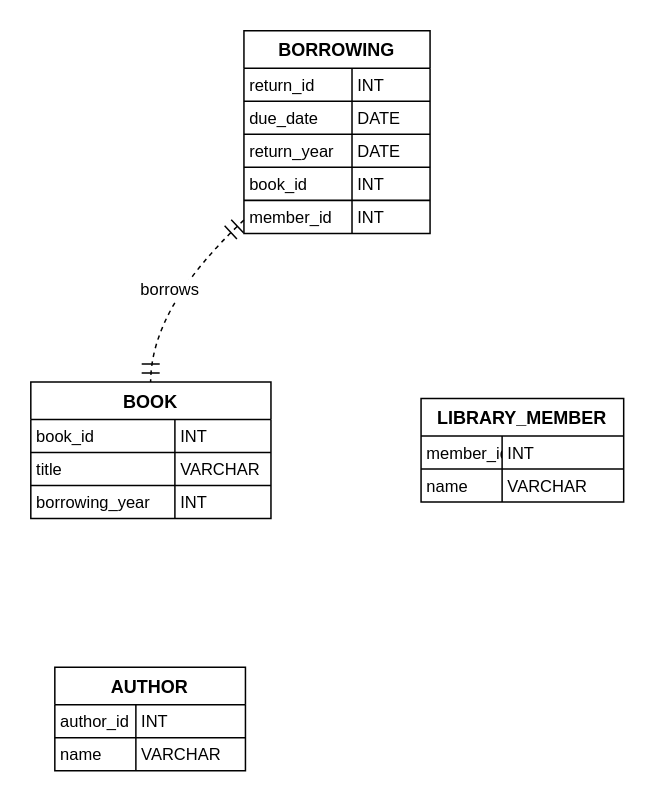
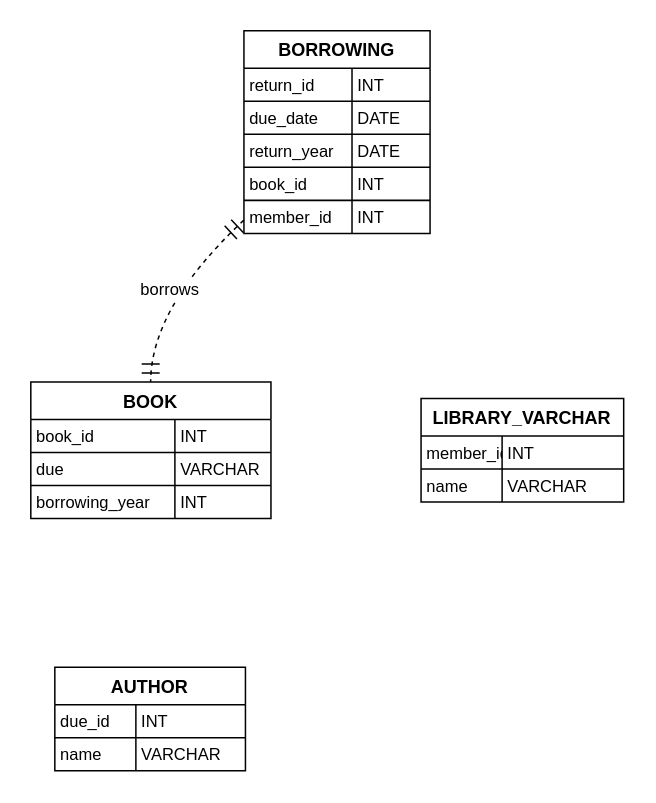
node "LIBRARY_MEMBER": label "LIBRARY_MEMBER" -> "LIBRARY_VARCHAR"
node "title": label "title" -> "due"
node "author_id": label "author_id" -> "due_id"
